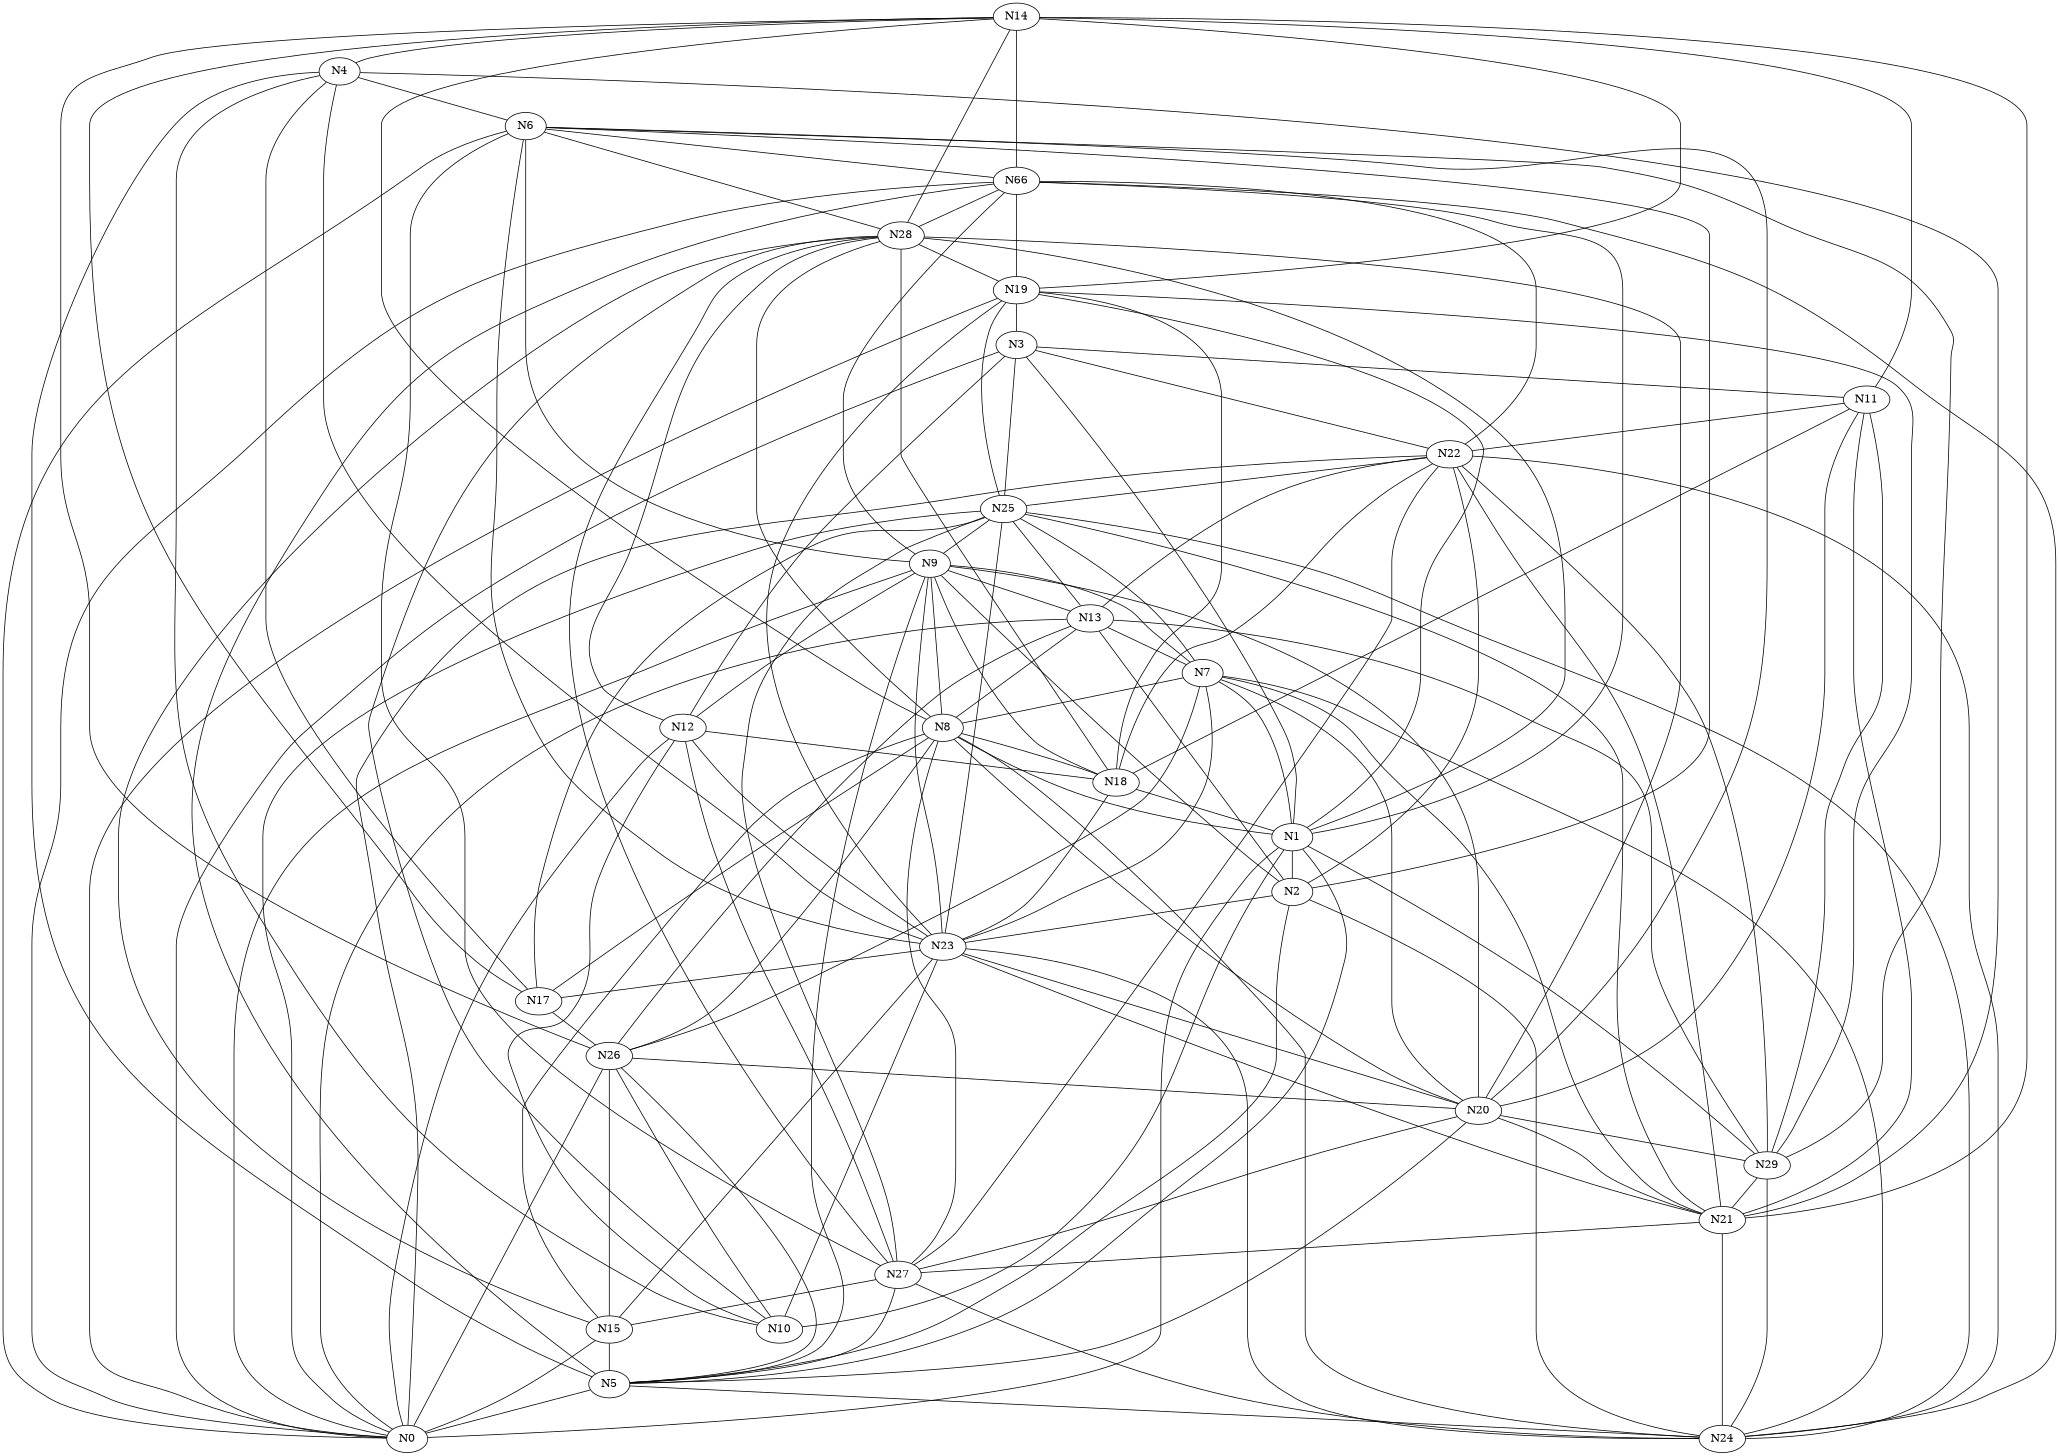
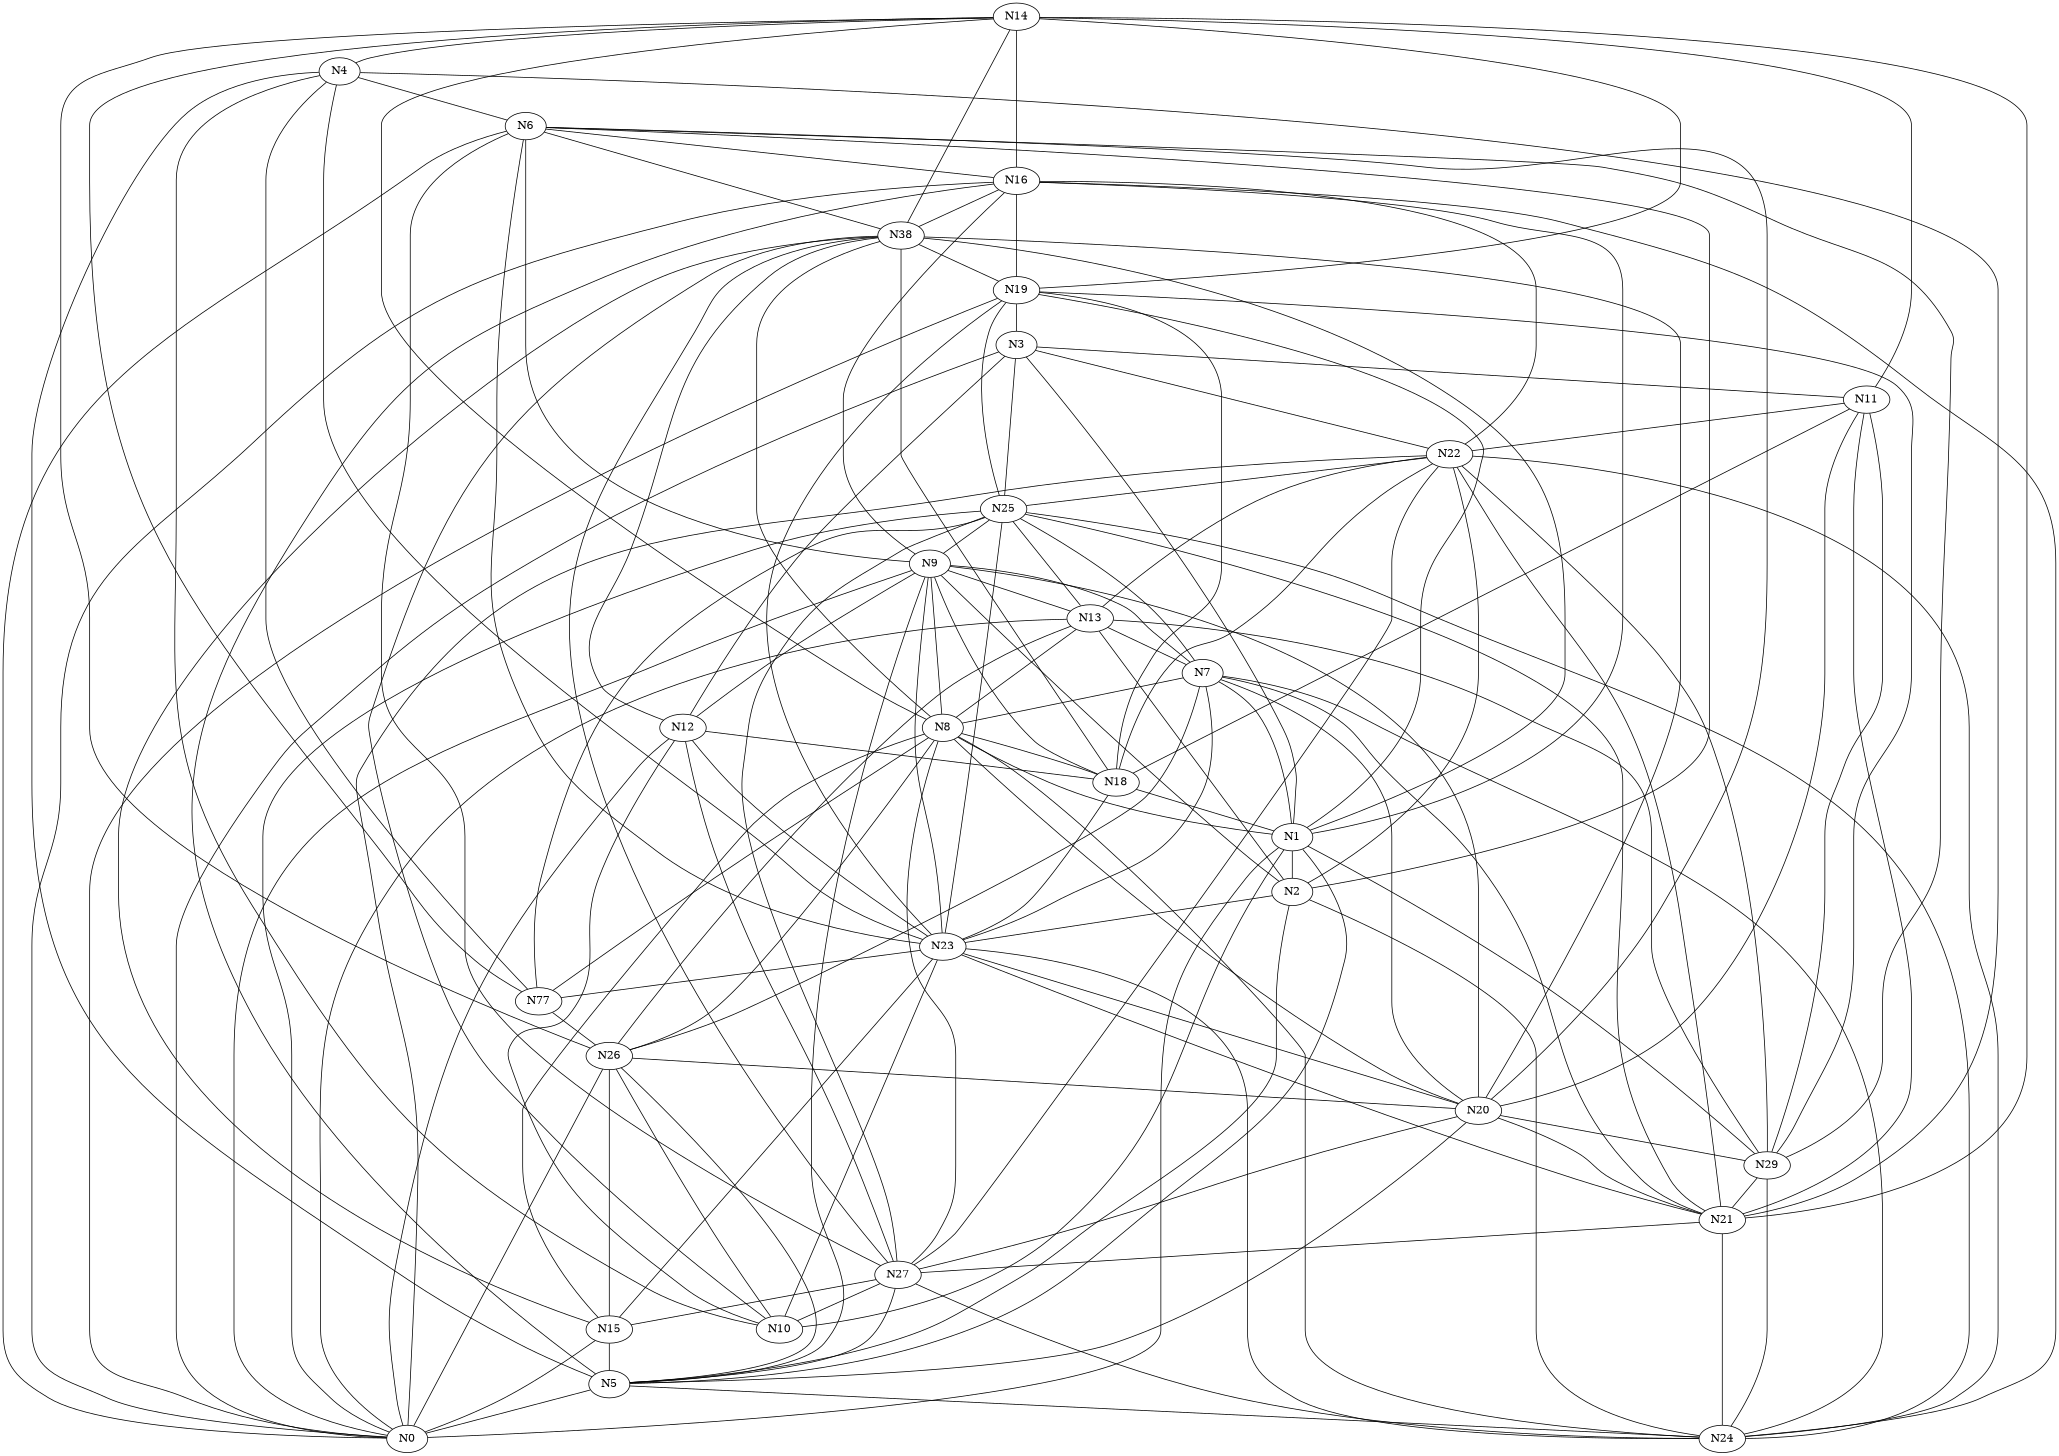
node "N66": label "N66" -> "N16"
node "N28": label "N28" -> "N38"
node "N17": label "N17" -> "N77"
edge "N27" -- "N10": added
